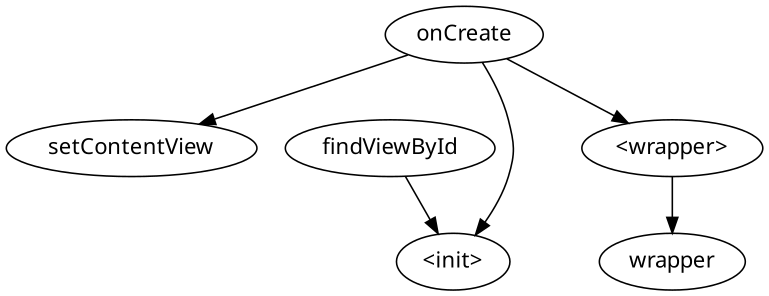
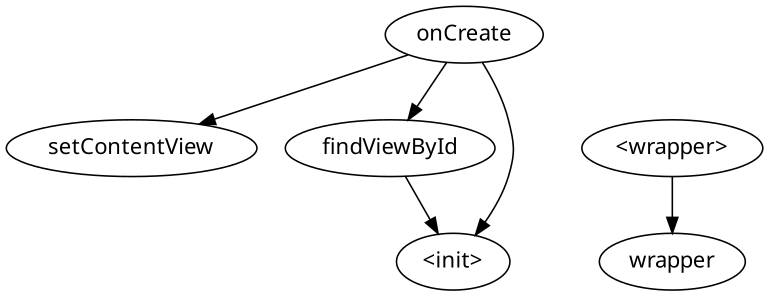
edge "onCreate" -> "<wrapper>": now "onCreate" -> "findViewById"
